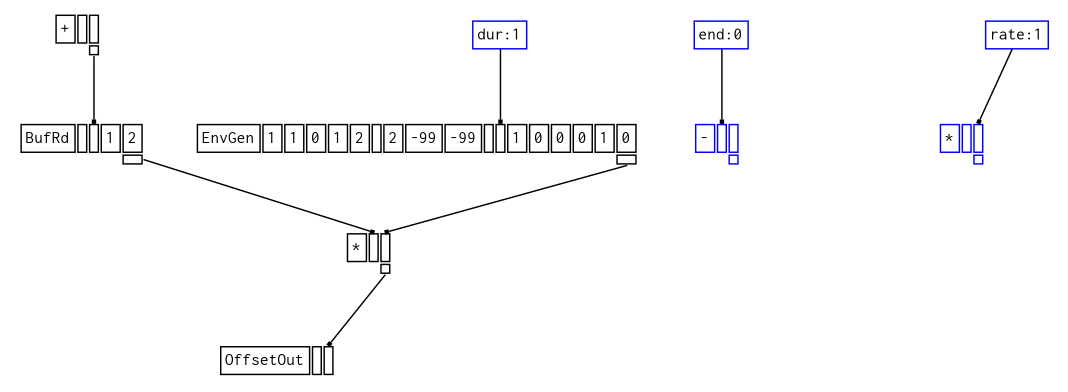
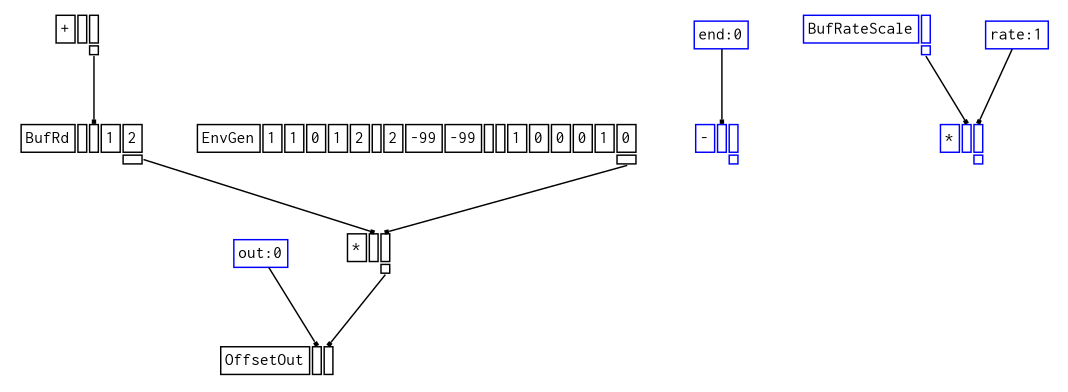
node "dur:1": removed
node "BufRateScale": added
node "out:0": added
